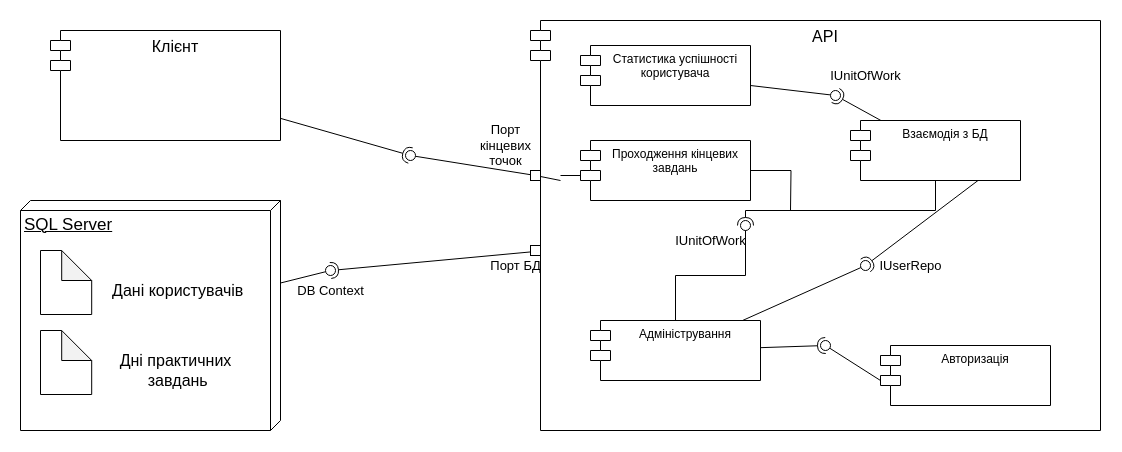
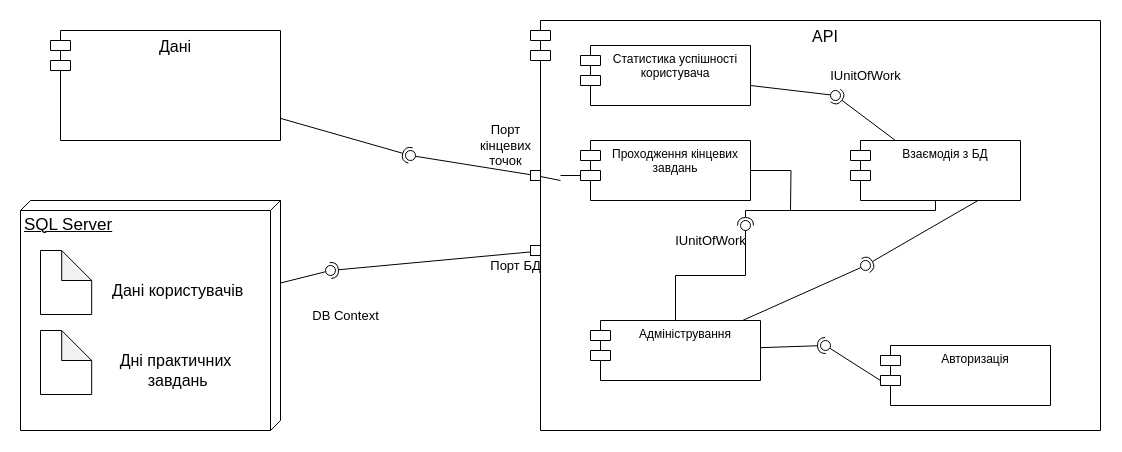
node "Клієнт": label "Клієнт" -> "Дані"
node "Взаємодія з БД": moved (936, 151) -> (936, 171)
node "IUserRepo": removed
node "DB Context": moved (331, 291) -> (346, 316)
